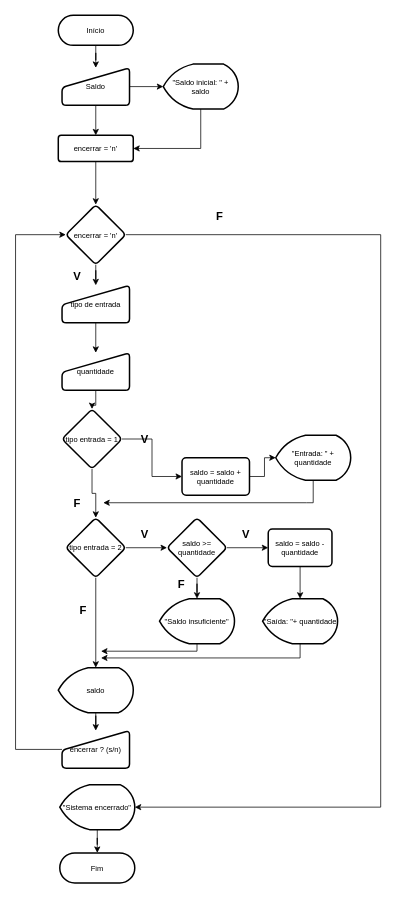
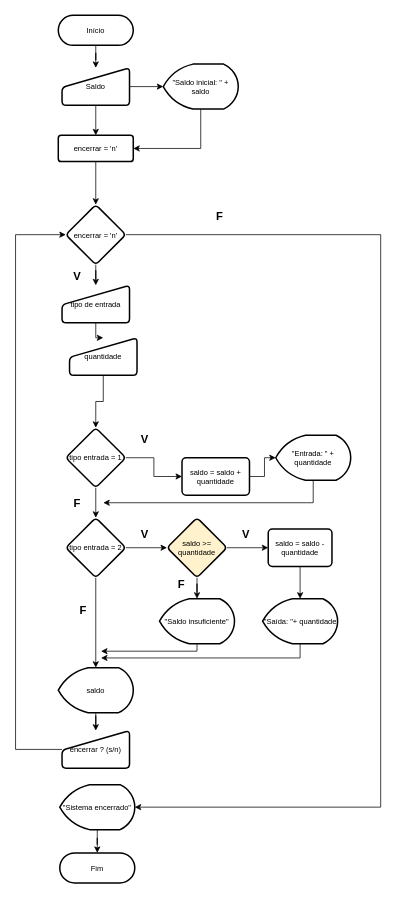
node "quantidade": moved (96, 372) -> (103, 357)
node "tipo entrada = 1": moved (92, 439) -> (96, 458)
node "saldo >= quantidade": fillcolor #ffffff -> #fff2cc
